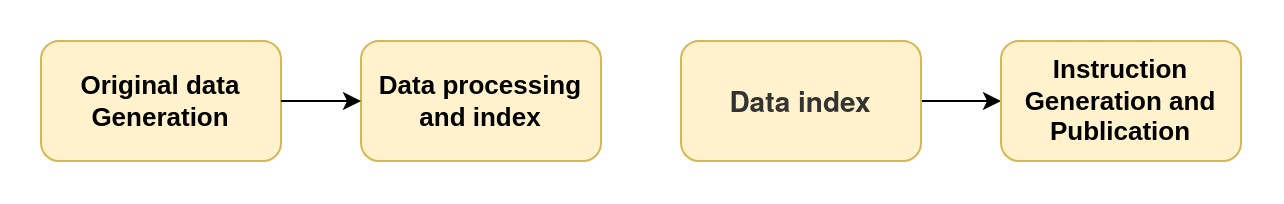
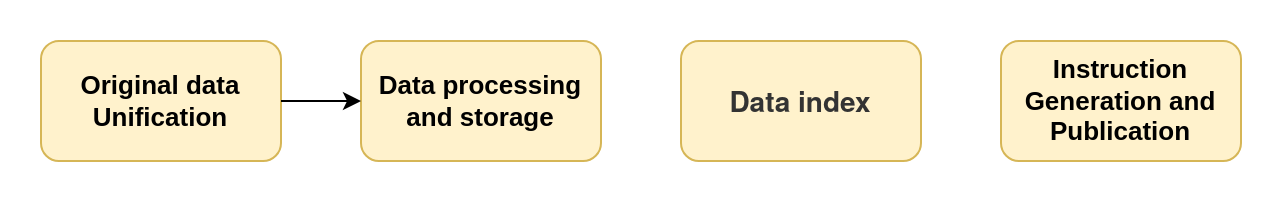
node "Original data Generation": label "Original data Generation" -> "Original data Unification"
node "Data processing and index": label "Data processing and index" -> "Data processing and storage"
edge "Data index" -> "Instruction Generation and Publication": removed
